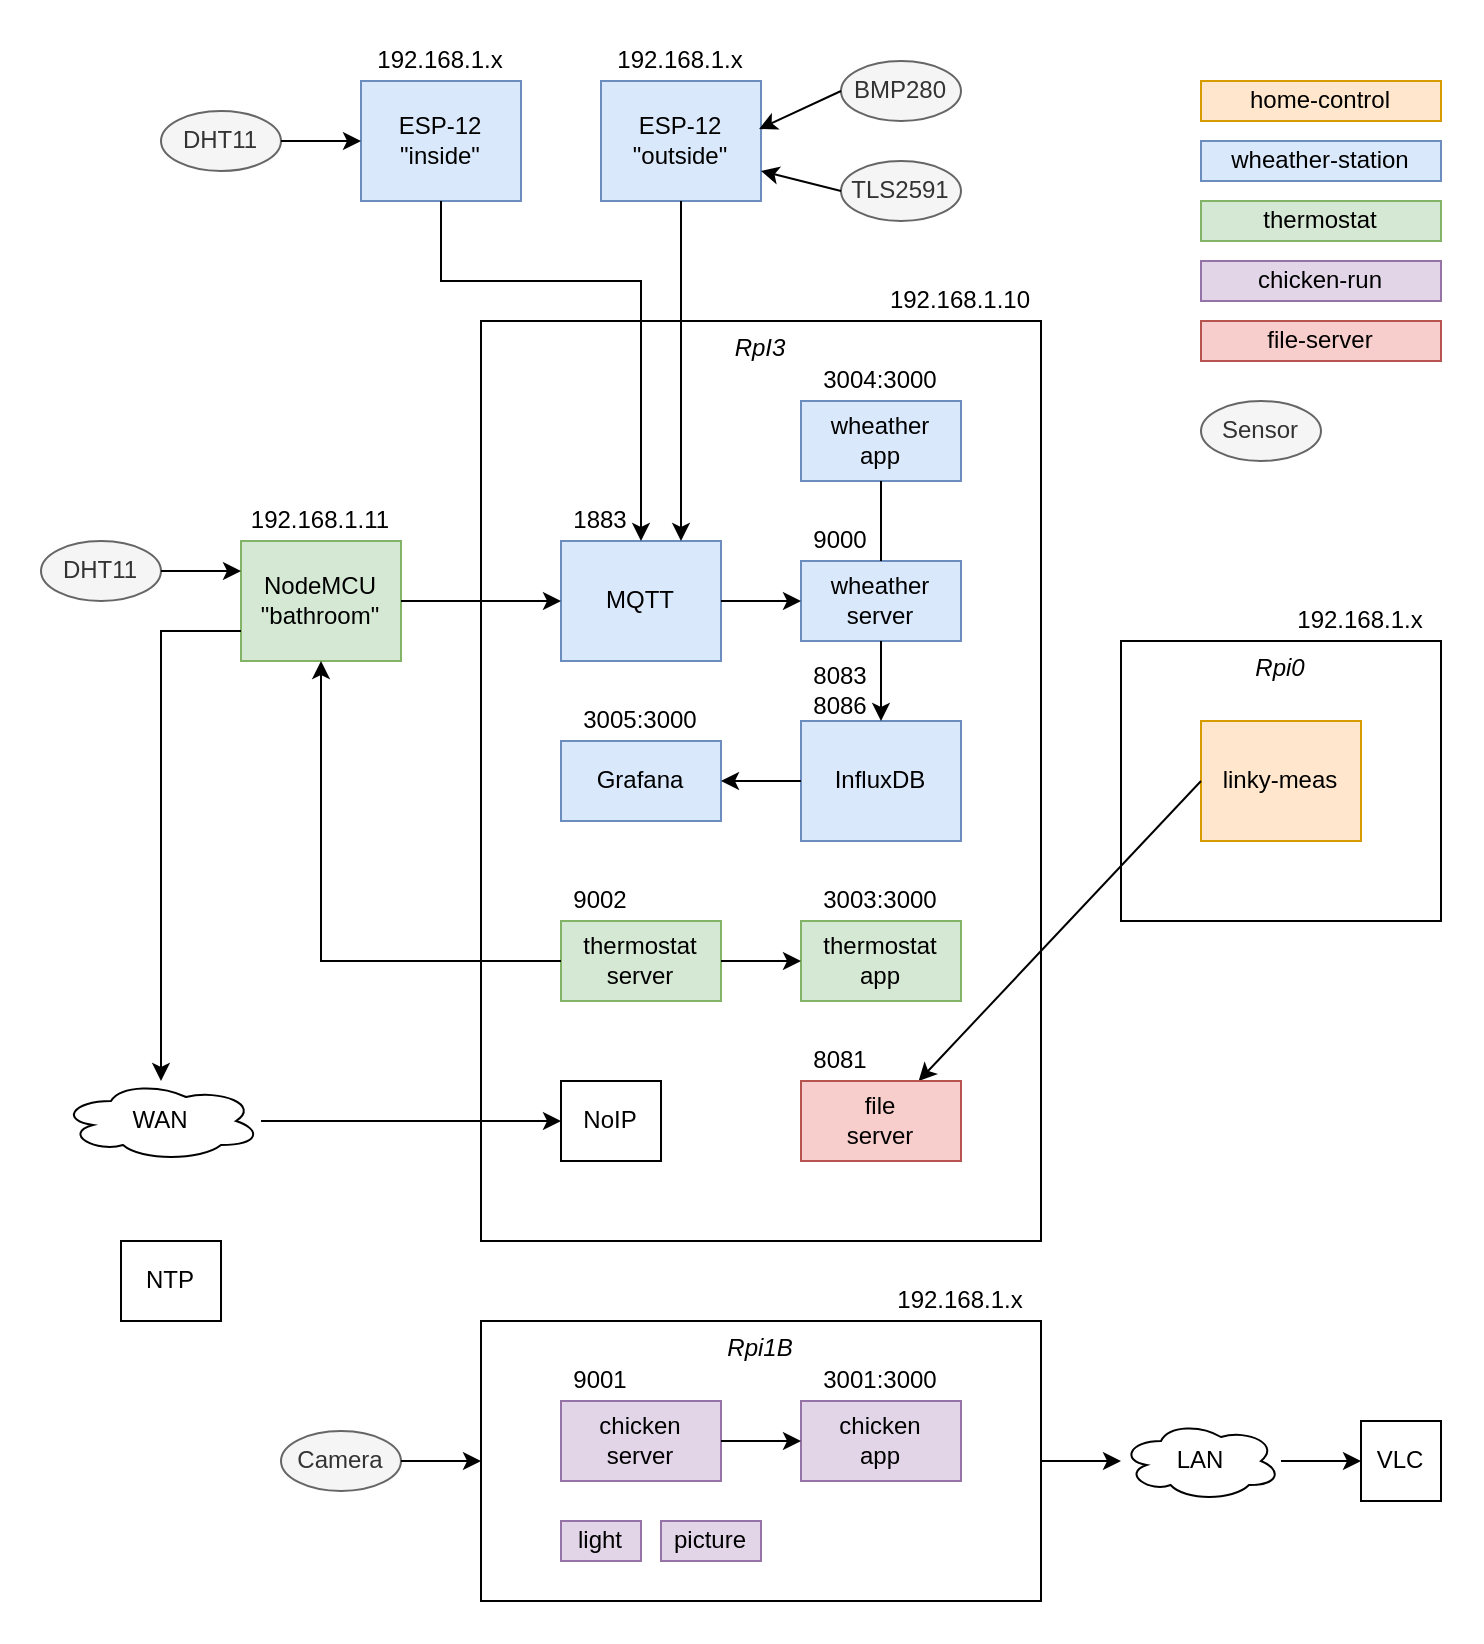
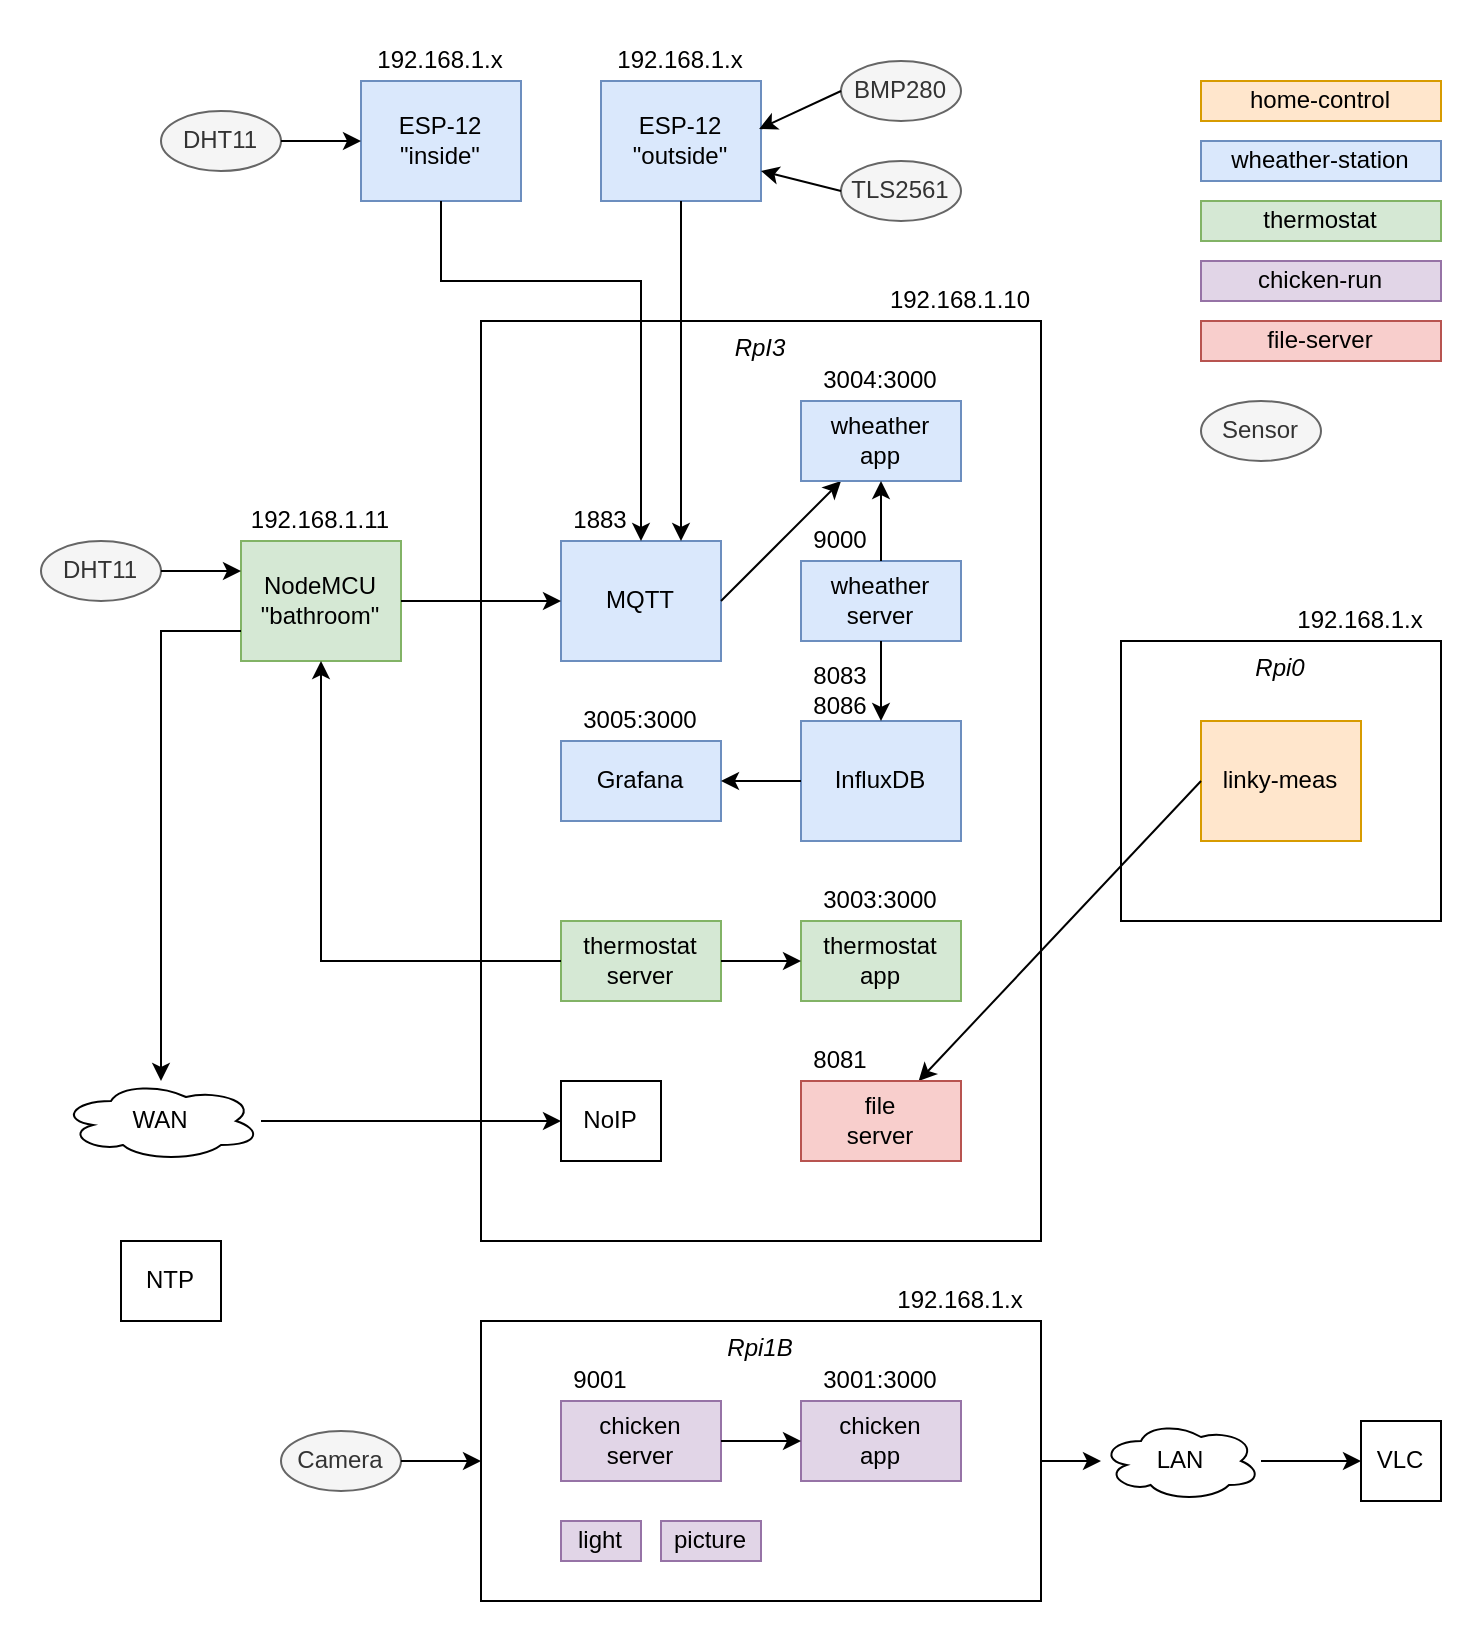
node "TLS2591": label "TLS2591" -> "TLS2561"
edge "wheather app" -- "wheather server": arrowhead none -> classic
edge "MQTT" -> "wheather server": now "MQTT" -> "wheather app"
node "9002": removed
node "LAN": moved (1201, 1461) -> (1181, 1461)
